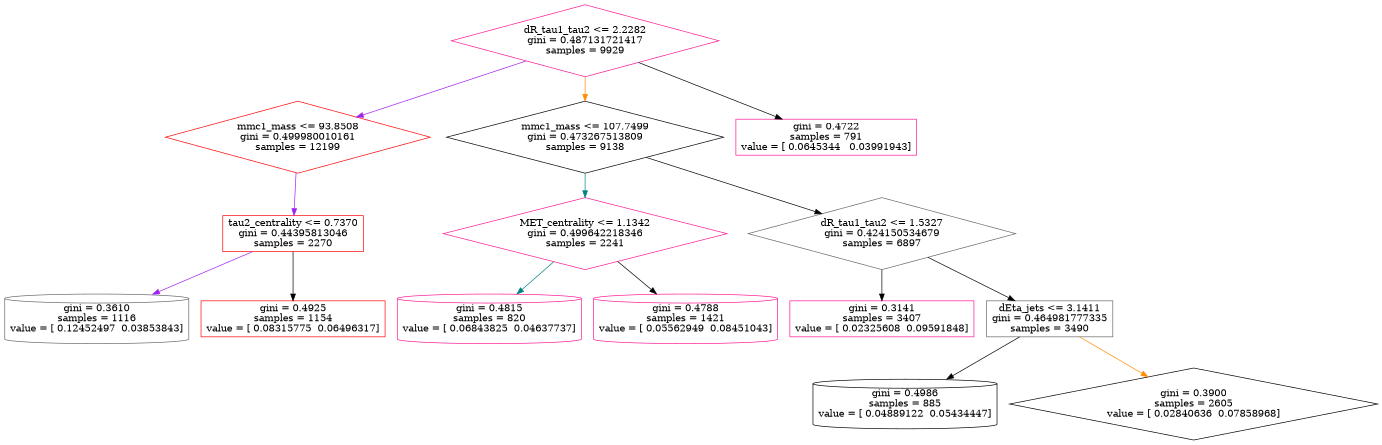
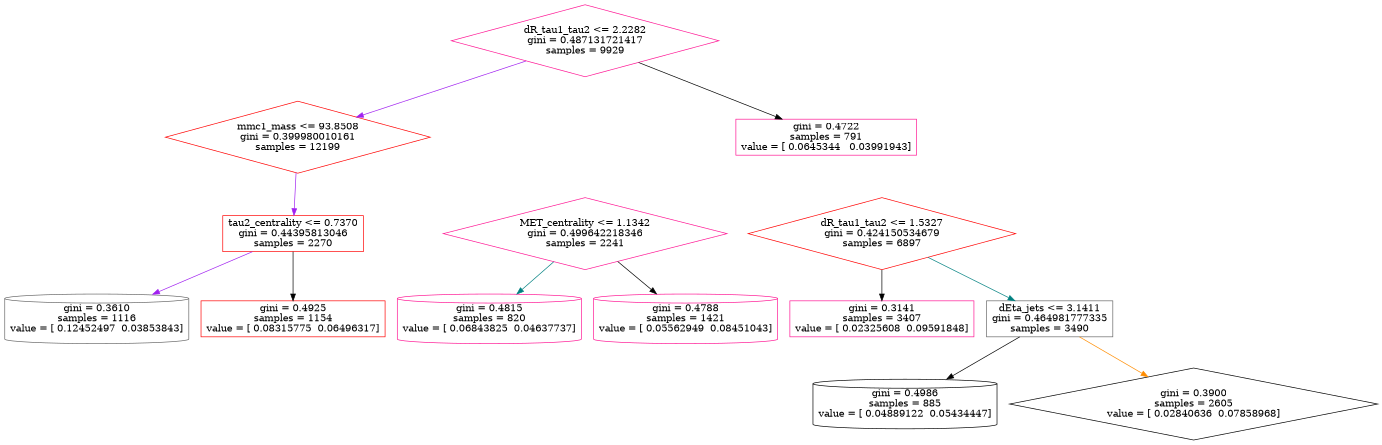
node "mmc1_mass <= 93.8508 gini = 0.499980010161 samples = 12199": label "mmc1_mass <= 93.8508 gini = 0.499980010161 samples = 12199" -> "mmc1_mass <= 93.8508 gini = 0.399980010161 samples = 12199"
node "mmc1_mass <= 107.7499 gini = 0.473267513809 samples = 9138": removed
node "dR_tau1_tau2 <= 1.5327 gini = 0.424150534679 samples = 6897": color gray40 -> red
edge "dR_tau1_tau2 <= 1.5327 gini = 0.424150534679 samples = 6897" -> "dEta_jets <= 3.1411 gini = 0.464981777335 samples = 3490": color black -> teal
